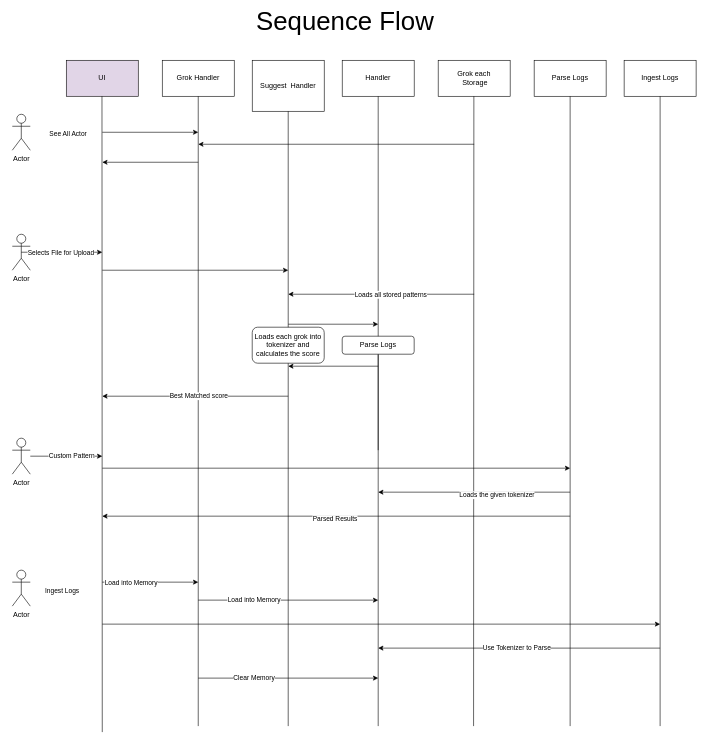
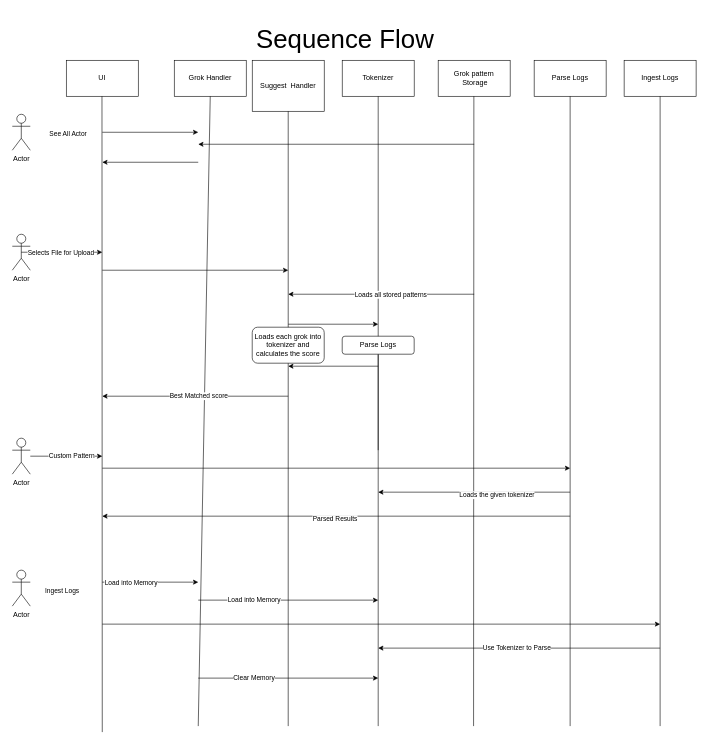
node "Sequence Flow": moved (345, 21) -> (345, 39)
node "UI": fillcolor #e1d5e7 -> #ffffff
node "Grok Handler": moved (198, 78) -> (210, 78)
node "Handler": label "Handler" -> "Tokenizer"
node "Grok each Storage": label "Grok each Storage" -> "Grok pattern Storage"
